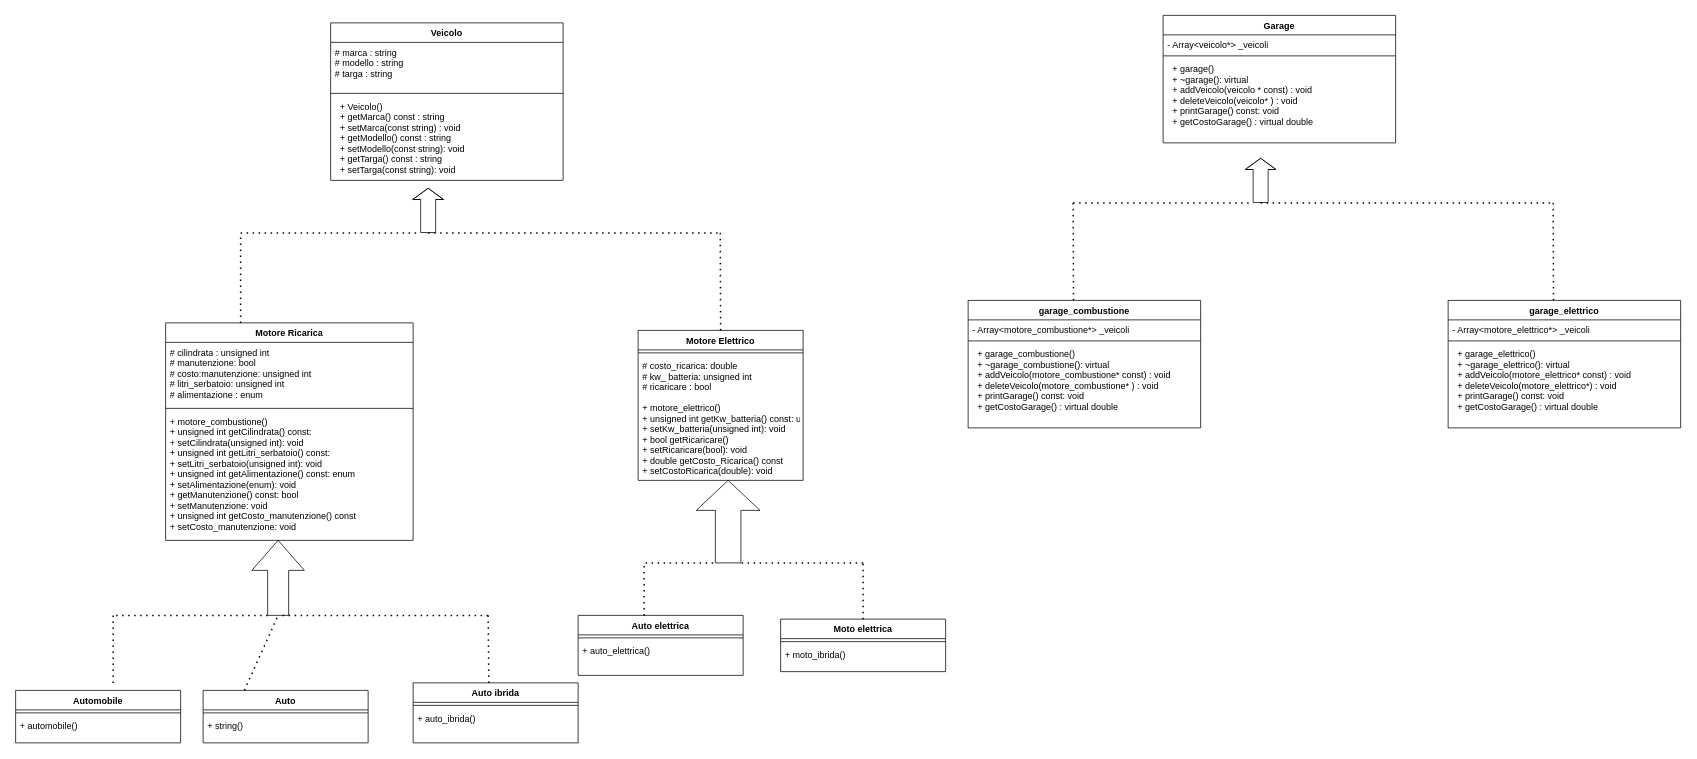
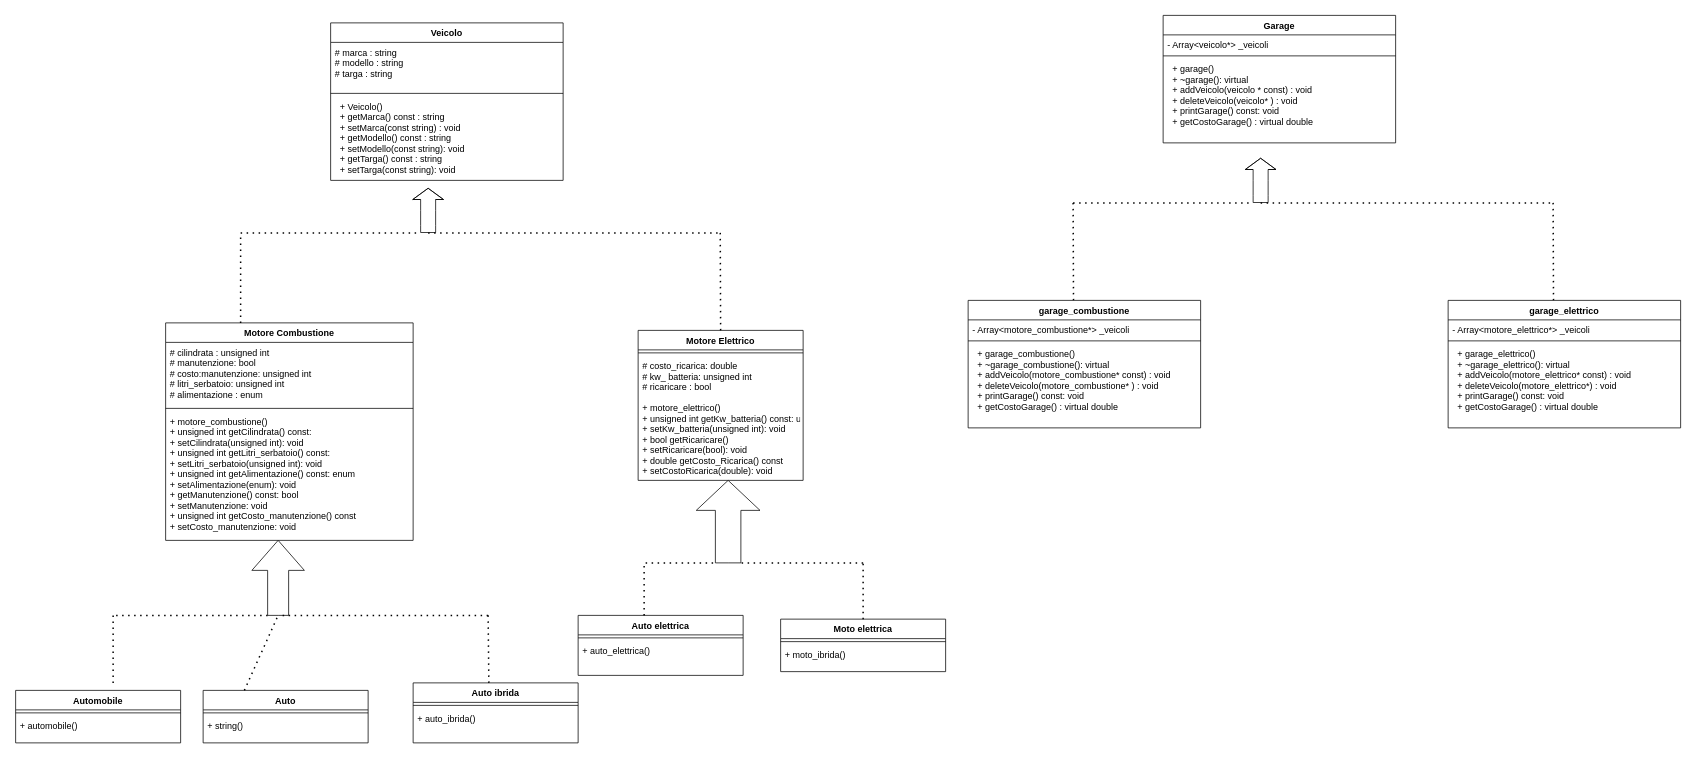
node "Motore Ricarica": label "Motore Ricarica" -> "Motore Combustione"
